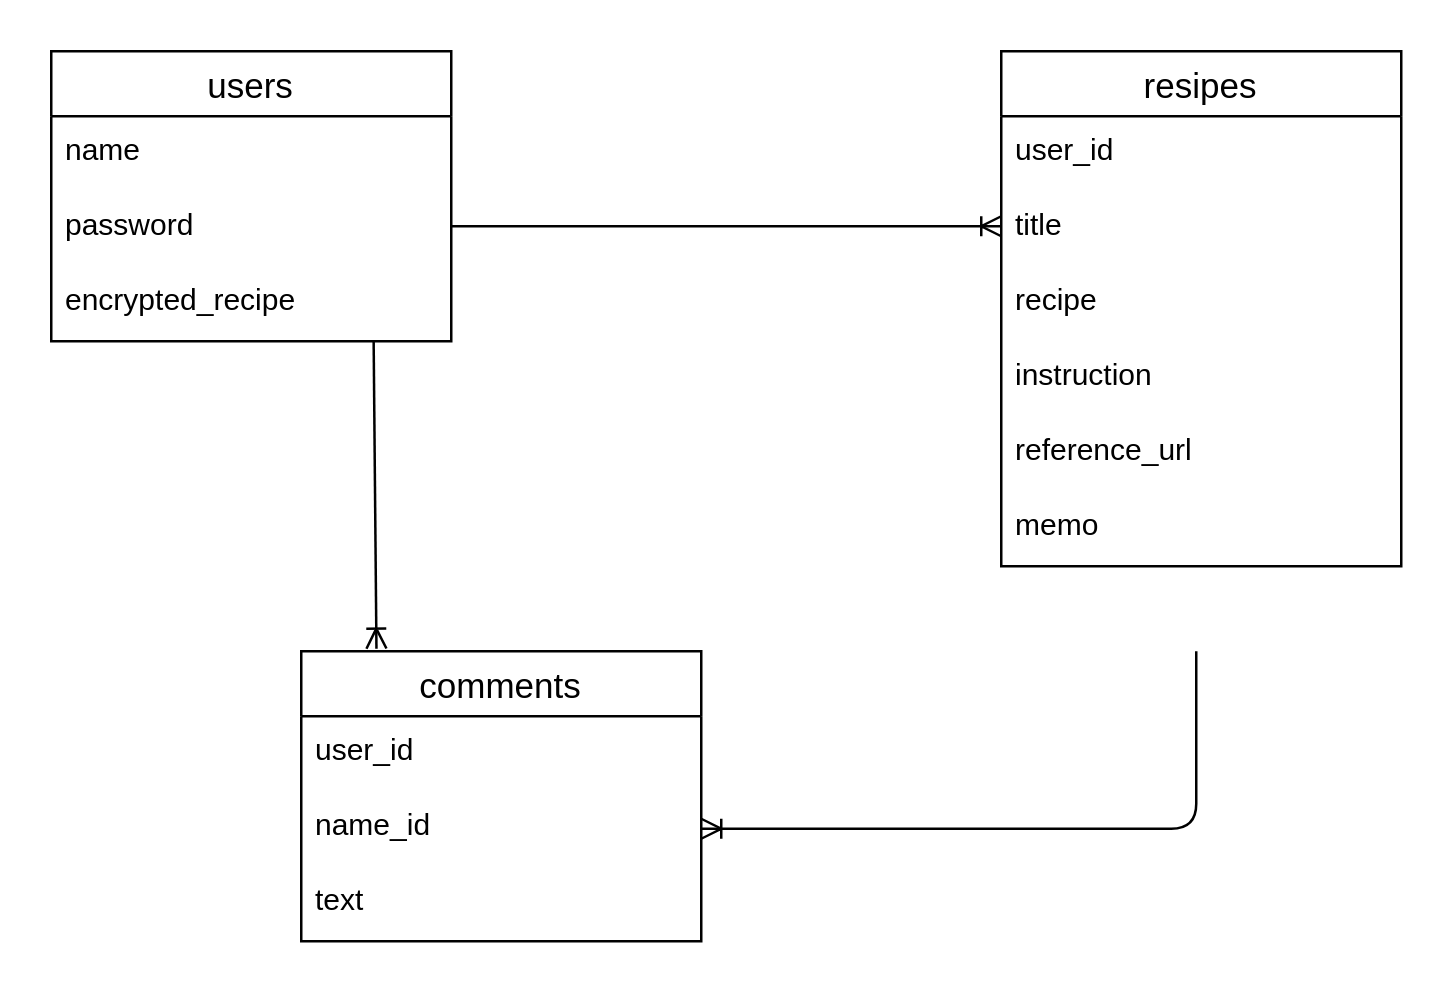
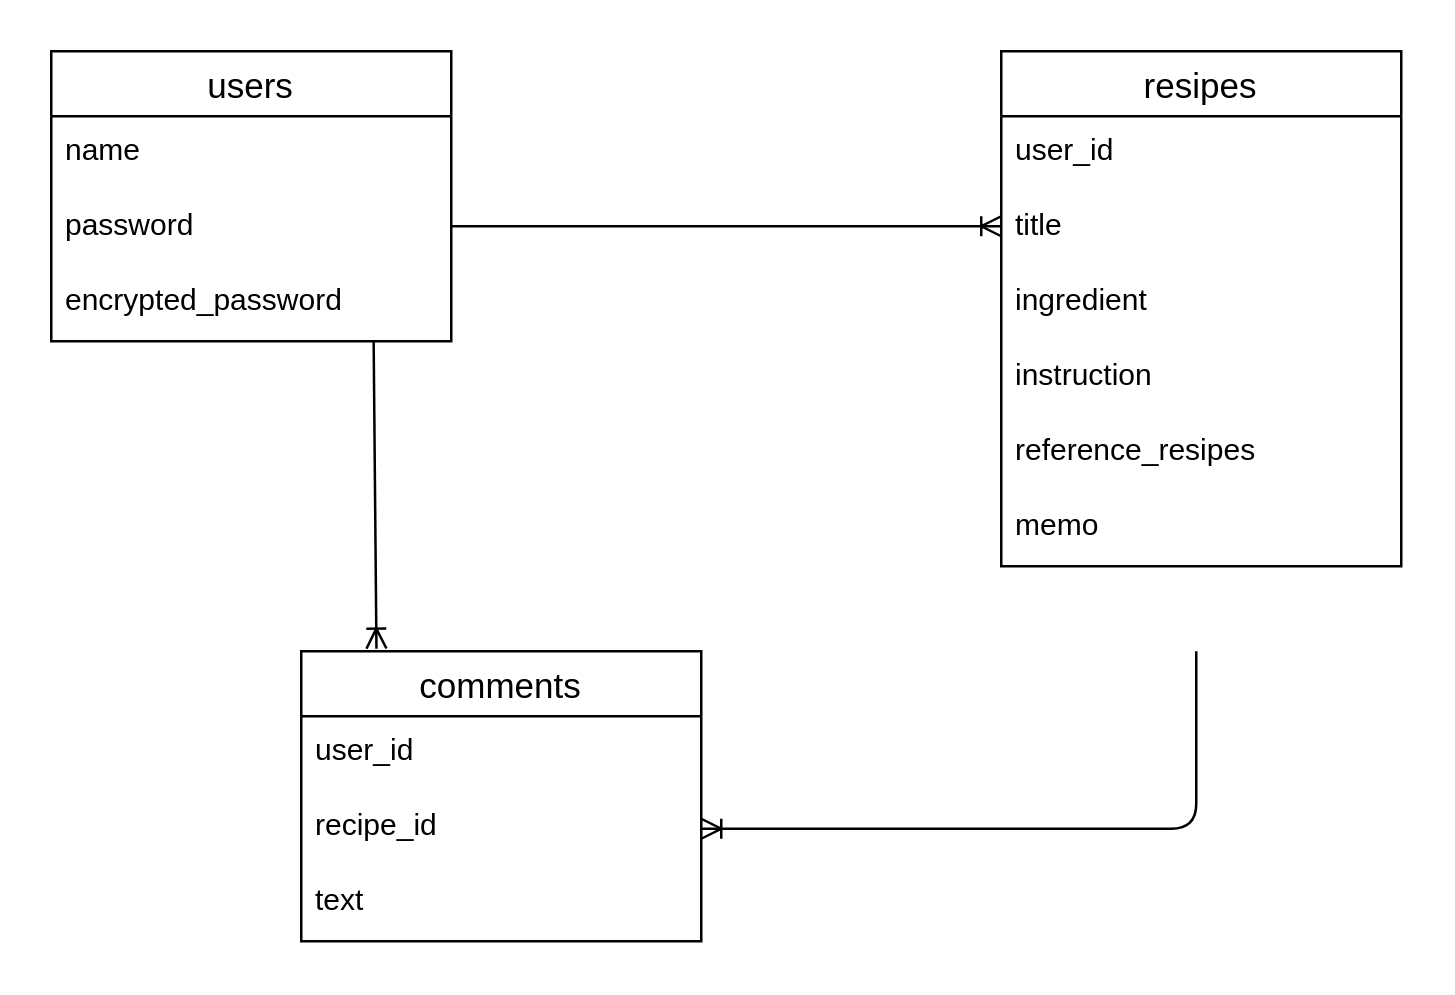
node "encrypted_recipe": label "encrypted_recipe" -> "encrypted_password"
node "recipe": label "recipe" -> "ingredient"
node "reference_url": label "reference_url" -> "reference_resipes"
node "name_id": label "name_id" -> "recipe_id"
